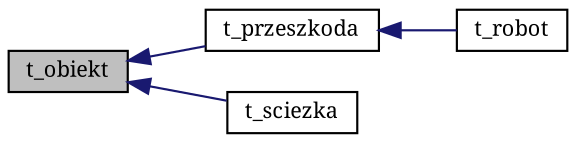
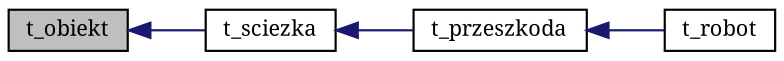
edge "t_przeszkoda" -> "t_obiekt": now "t_przeszkoda" -> "t_sciezka"
